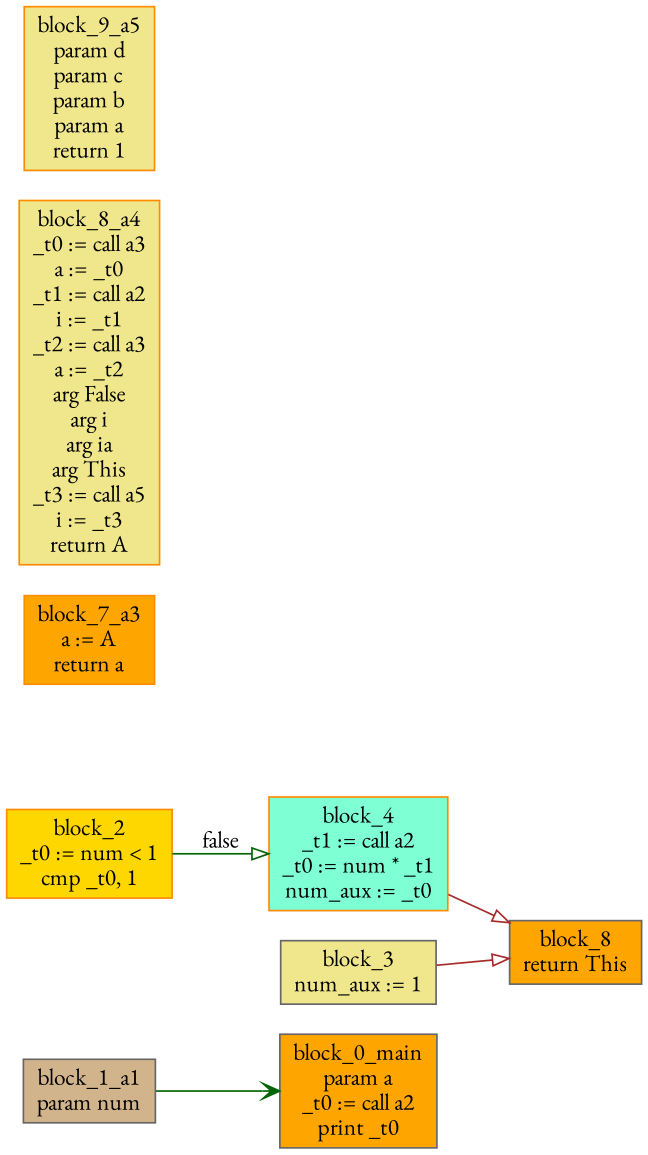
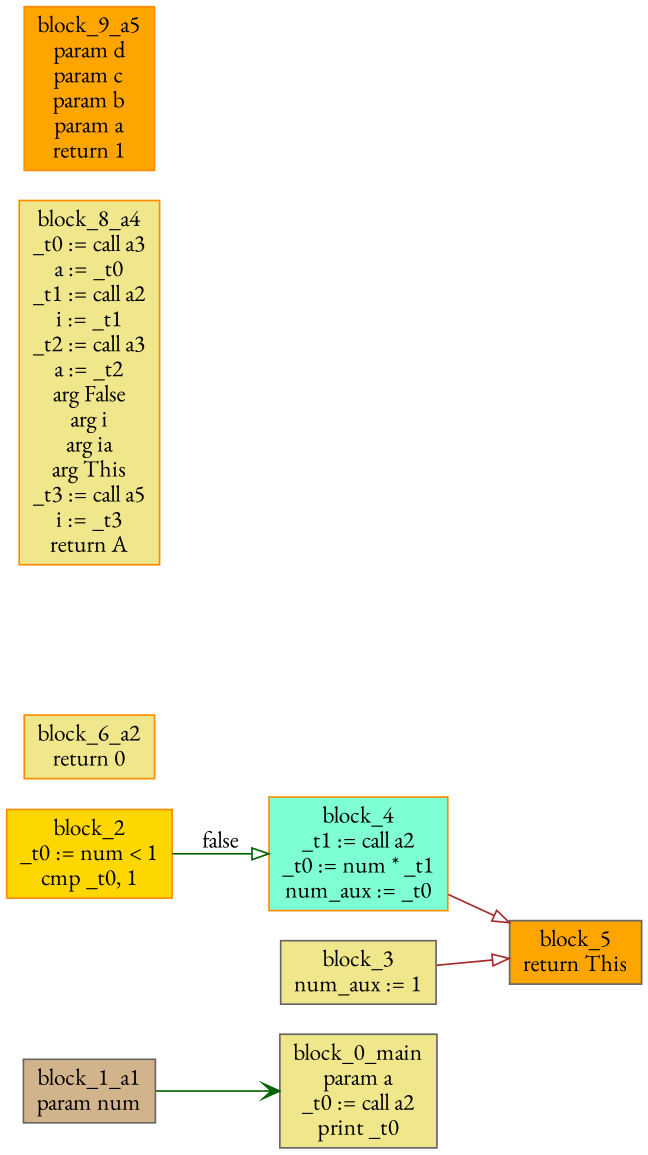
node "block_9_a5 param d param c param b param a return 1": fillcolor khaki -> orange
node "block_7_a3 a := A return a": removed
node "block_6_a2 return 0": added
node "block_8 return This": label "block_8 return This" -> "block_5 return This"
node "block_0_main param a _t0 := call a2 print _t0": fillcolor orange -> khaki
